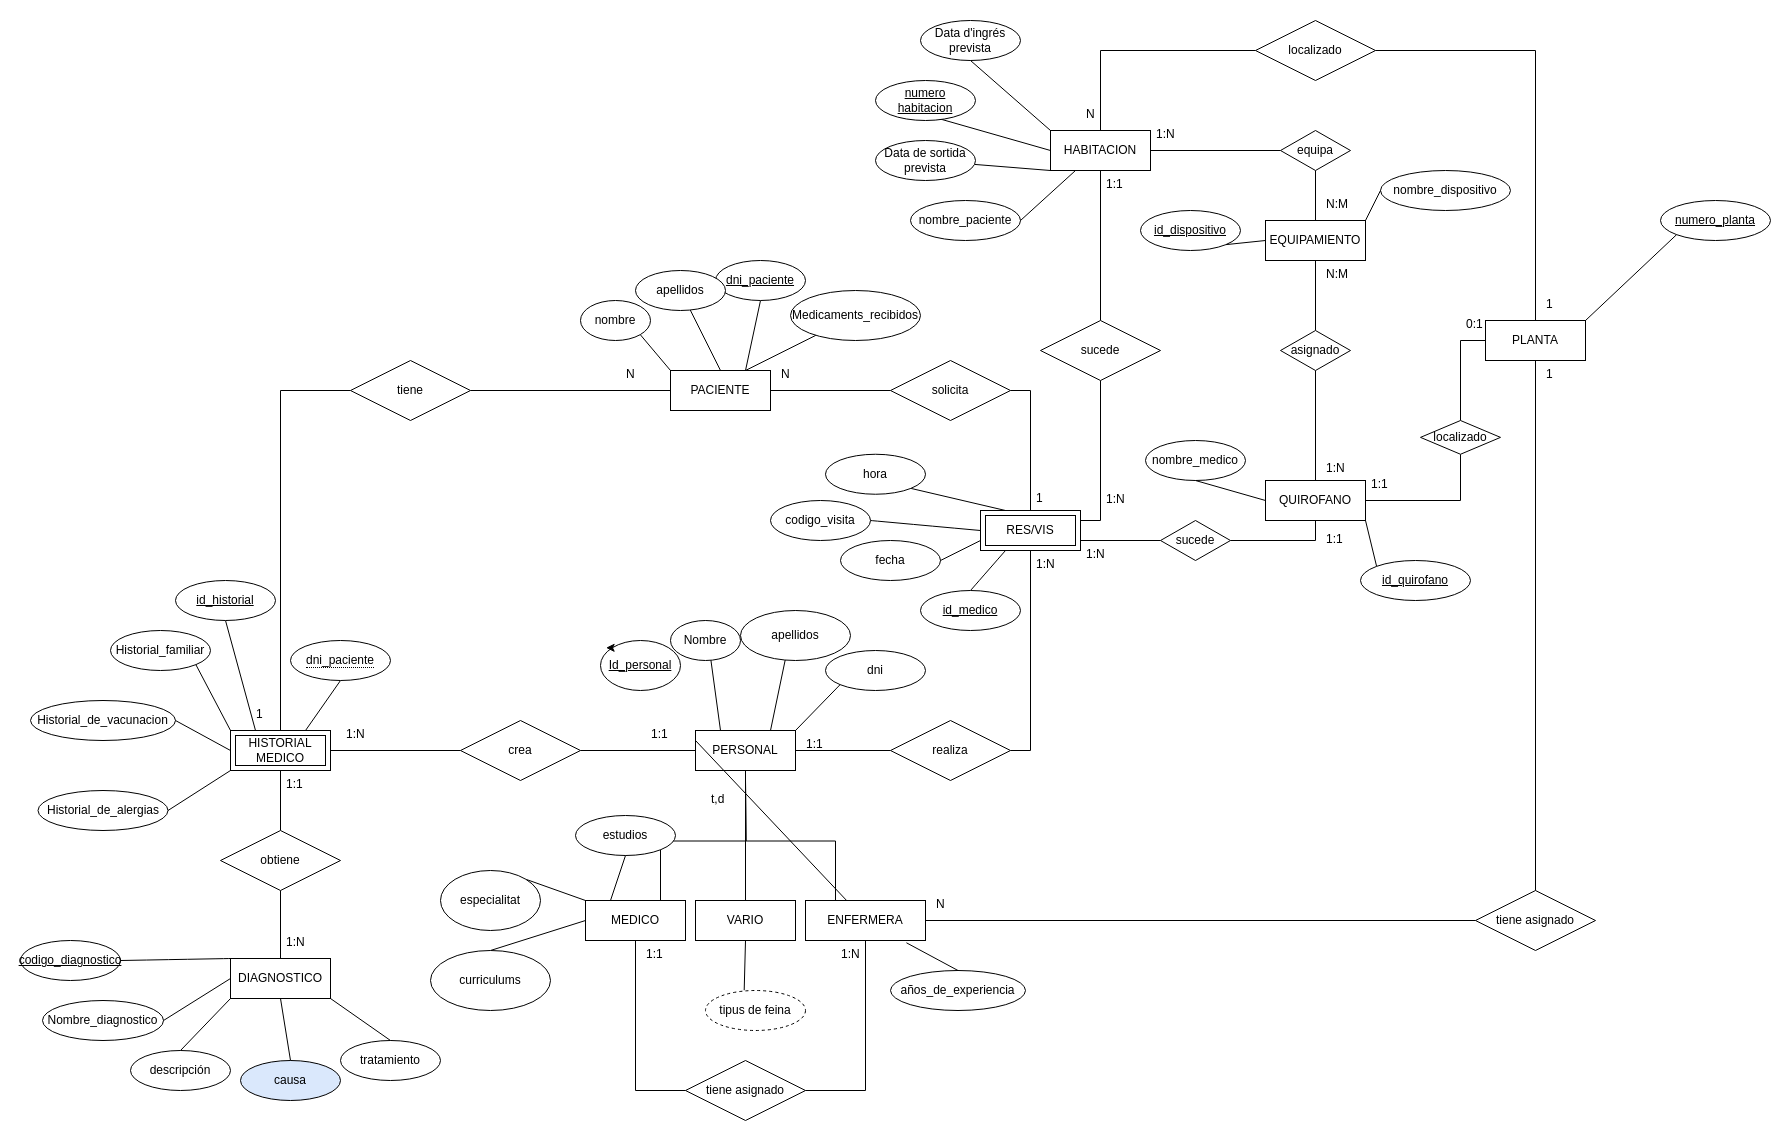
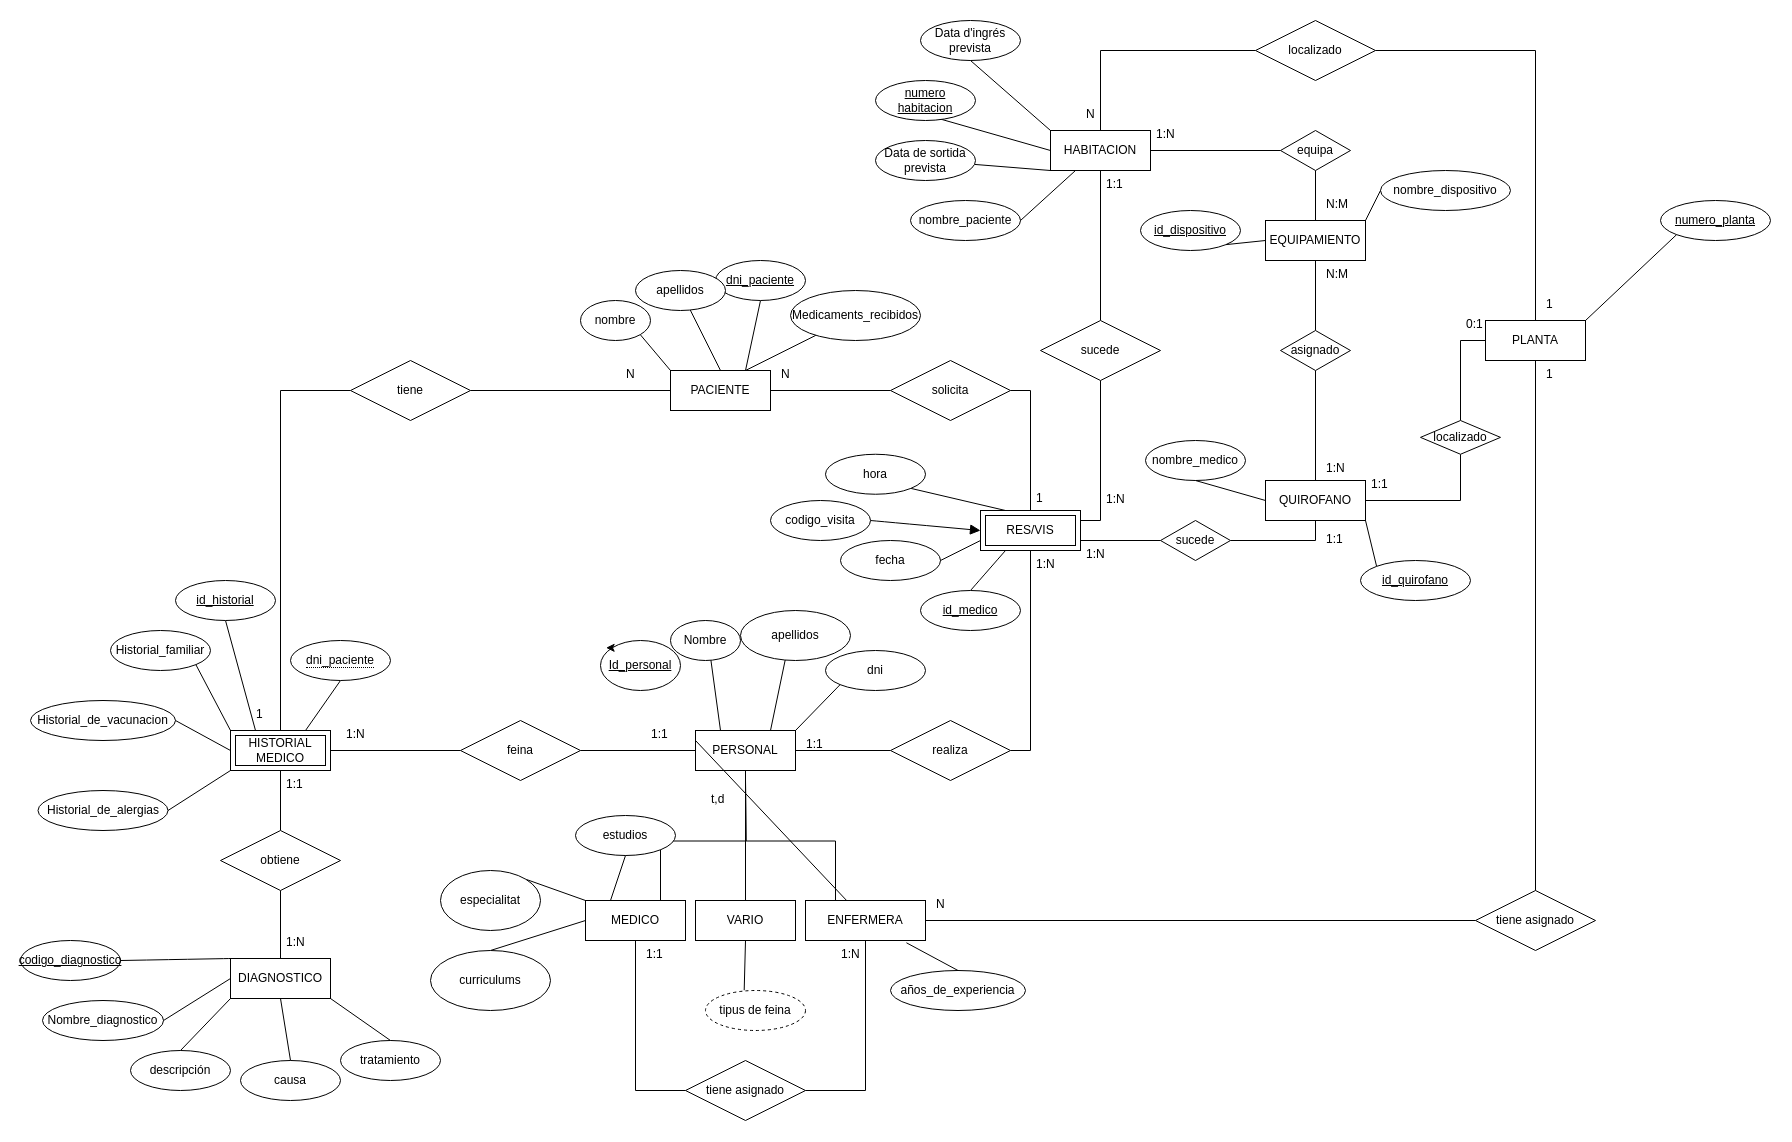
edge "codigo_visita" -- "RES/VIS": arrowhead none -> block
node "crea": label "crea" -> "feina"
node "causa": fillcolor #dae8fc -> #ffffff
